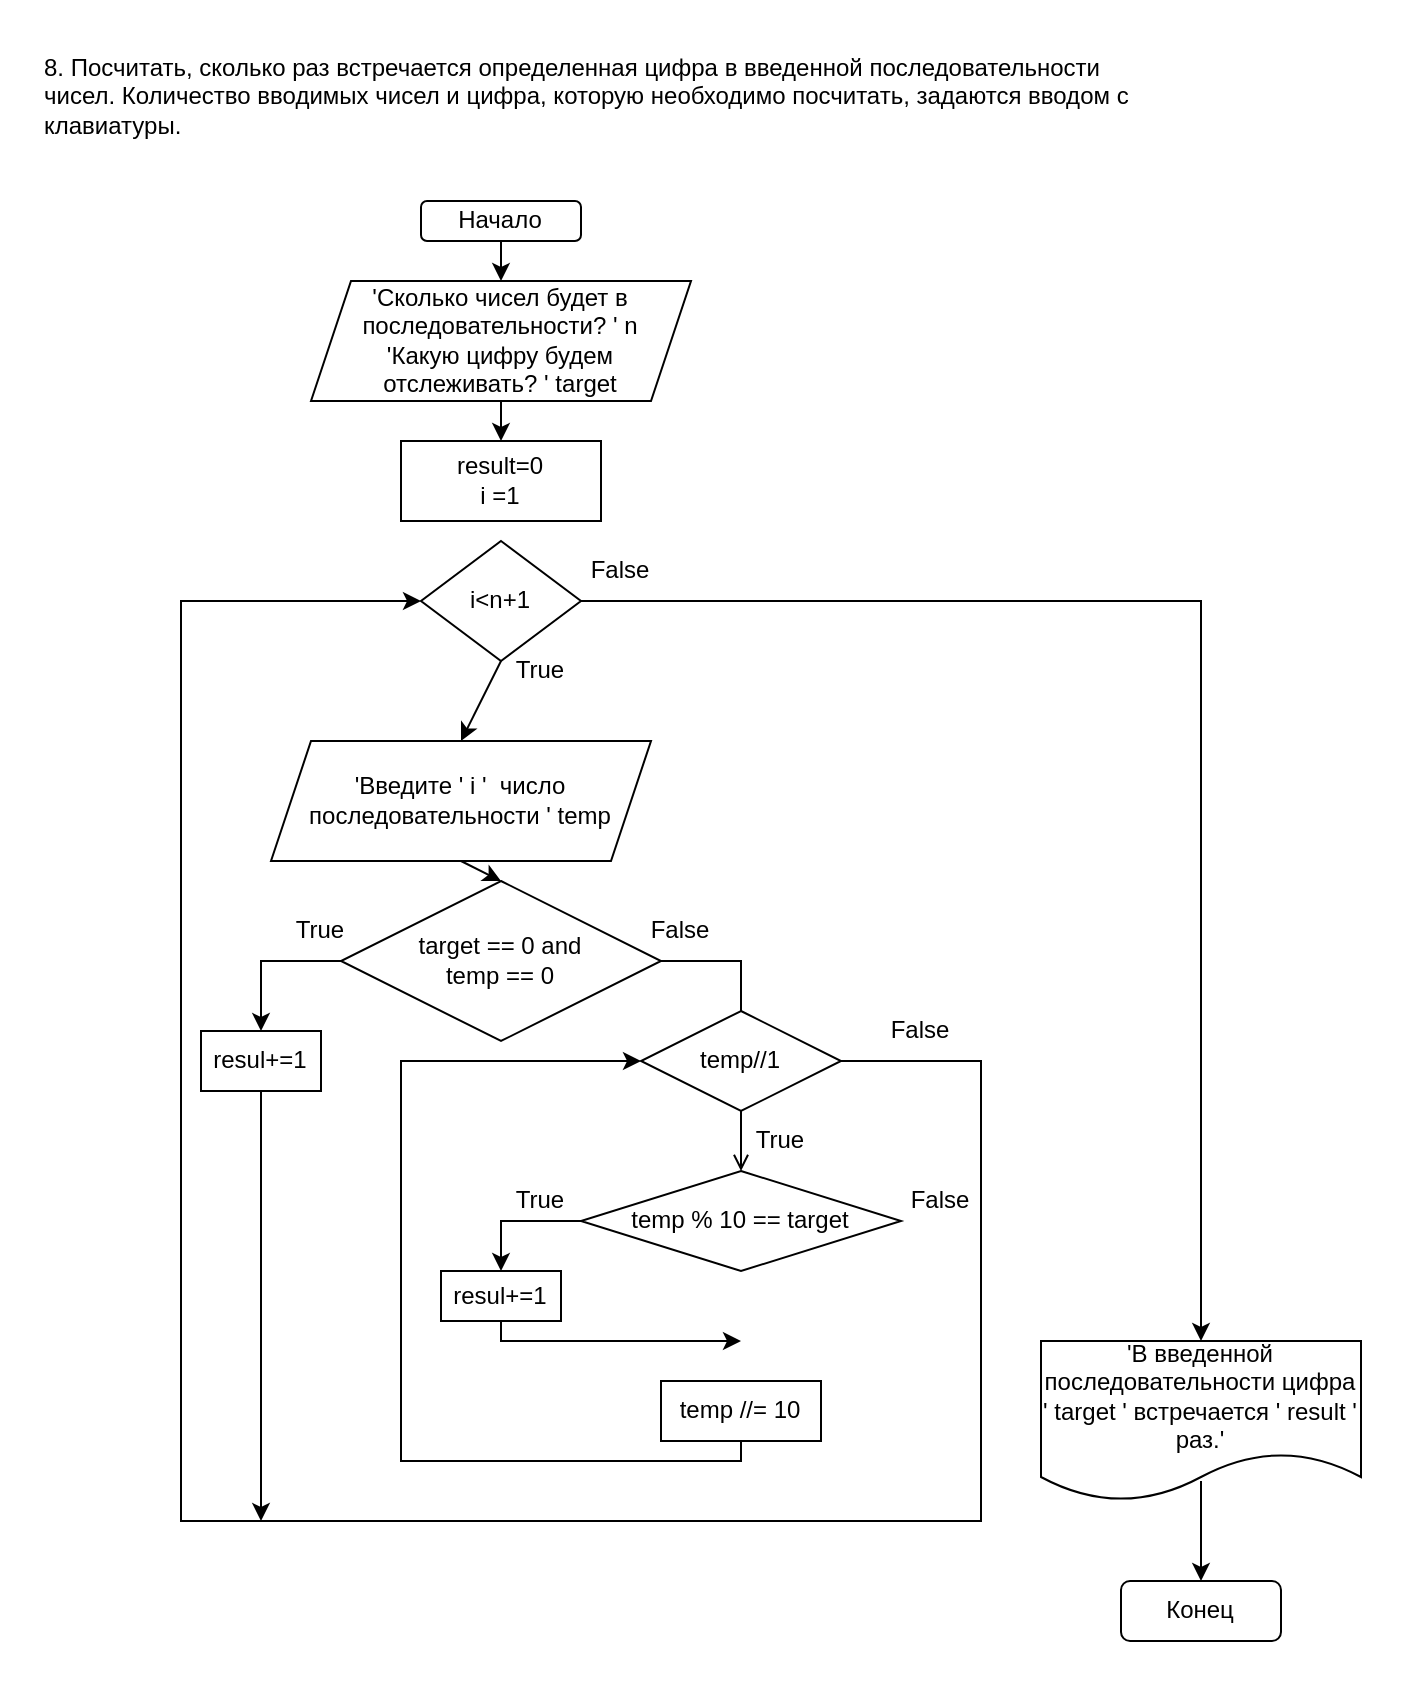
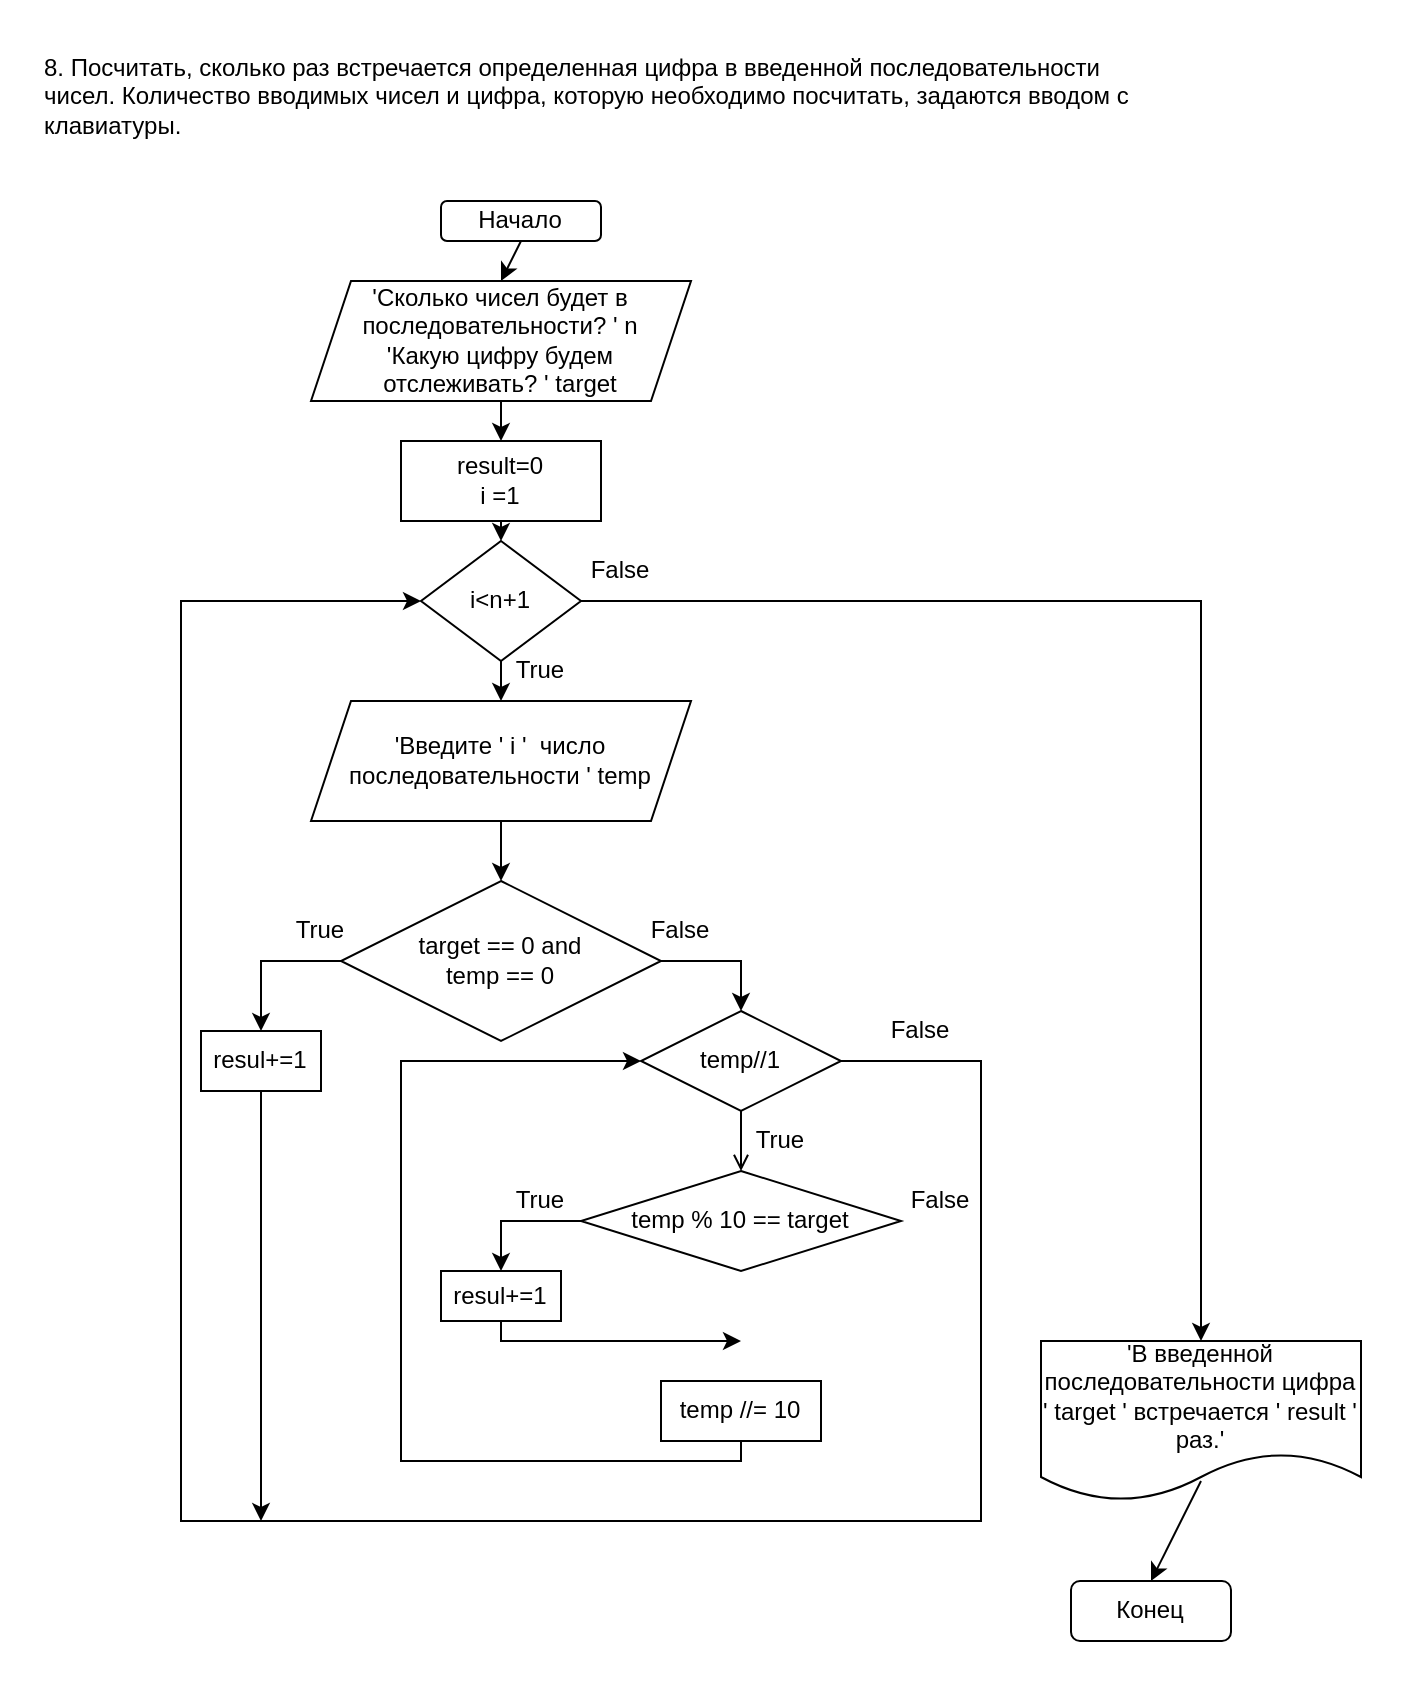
node "Начало": moved (501, 221) -> (521, 221)
edge "result=0 i =1" -> "i<n+1": added
node "'Введите ' i ' число последовательности ' temp": moved (461, 801) -> (501, 761)
edge "target == 0 and temp == 0" -- "temp//1": arrowhead none -> classic
node "Конец": moved (1201, 1611) -> (1151, 1611)
